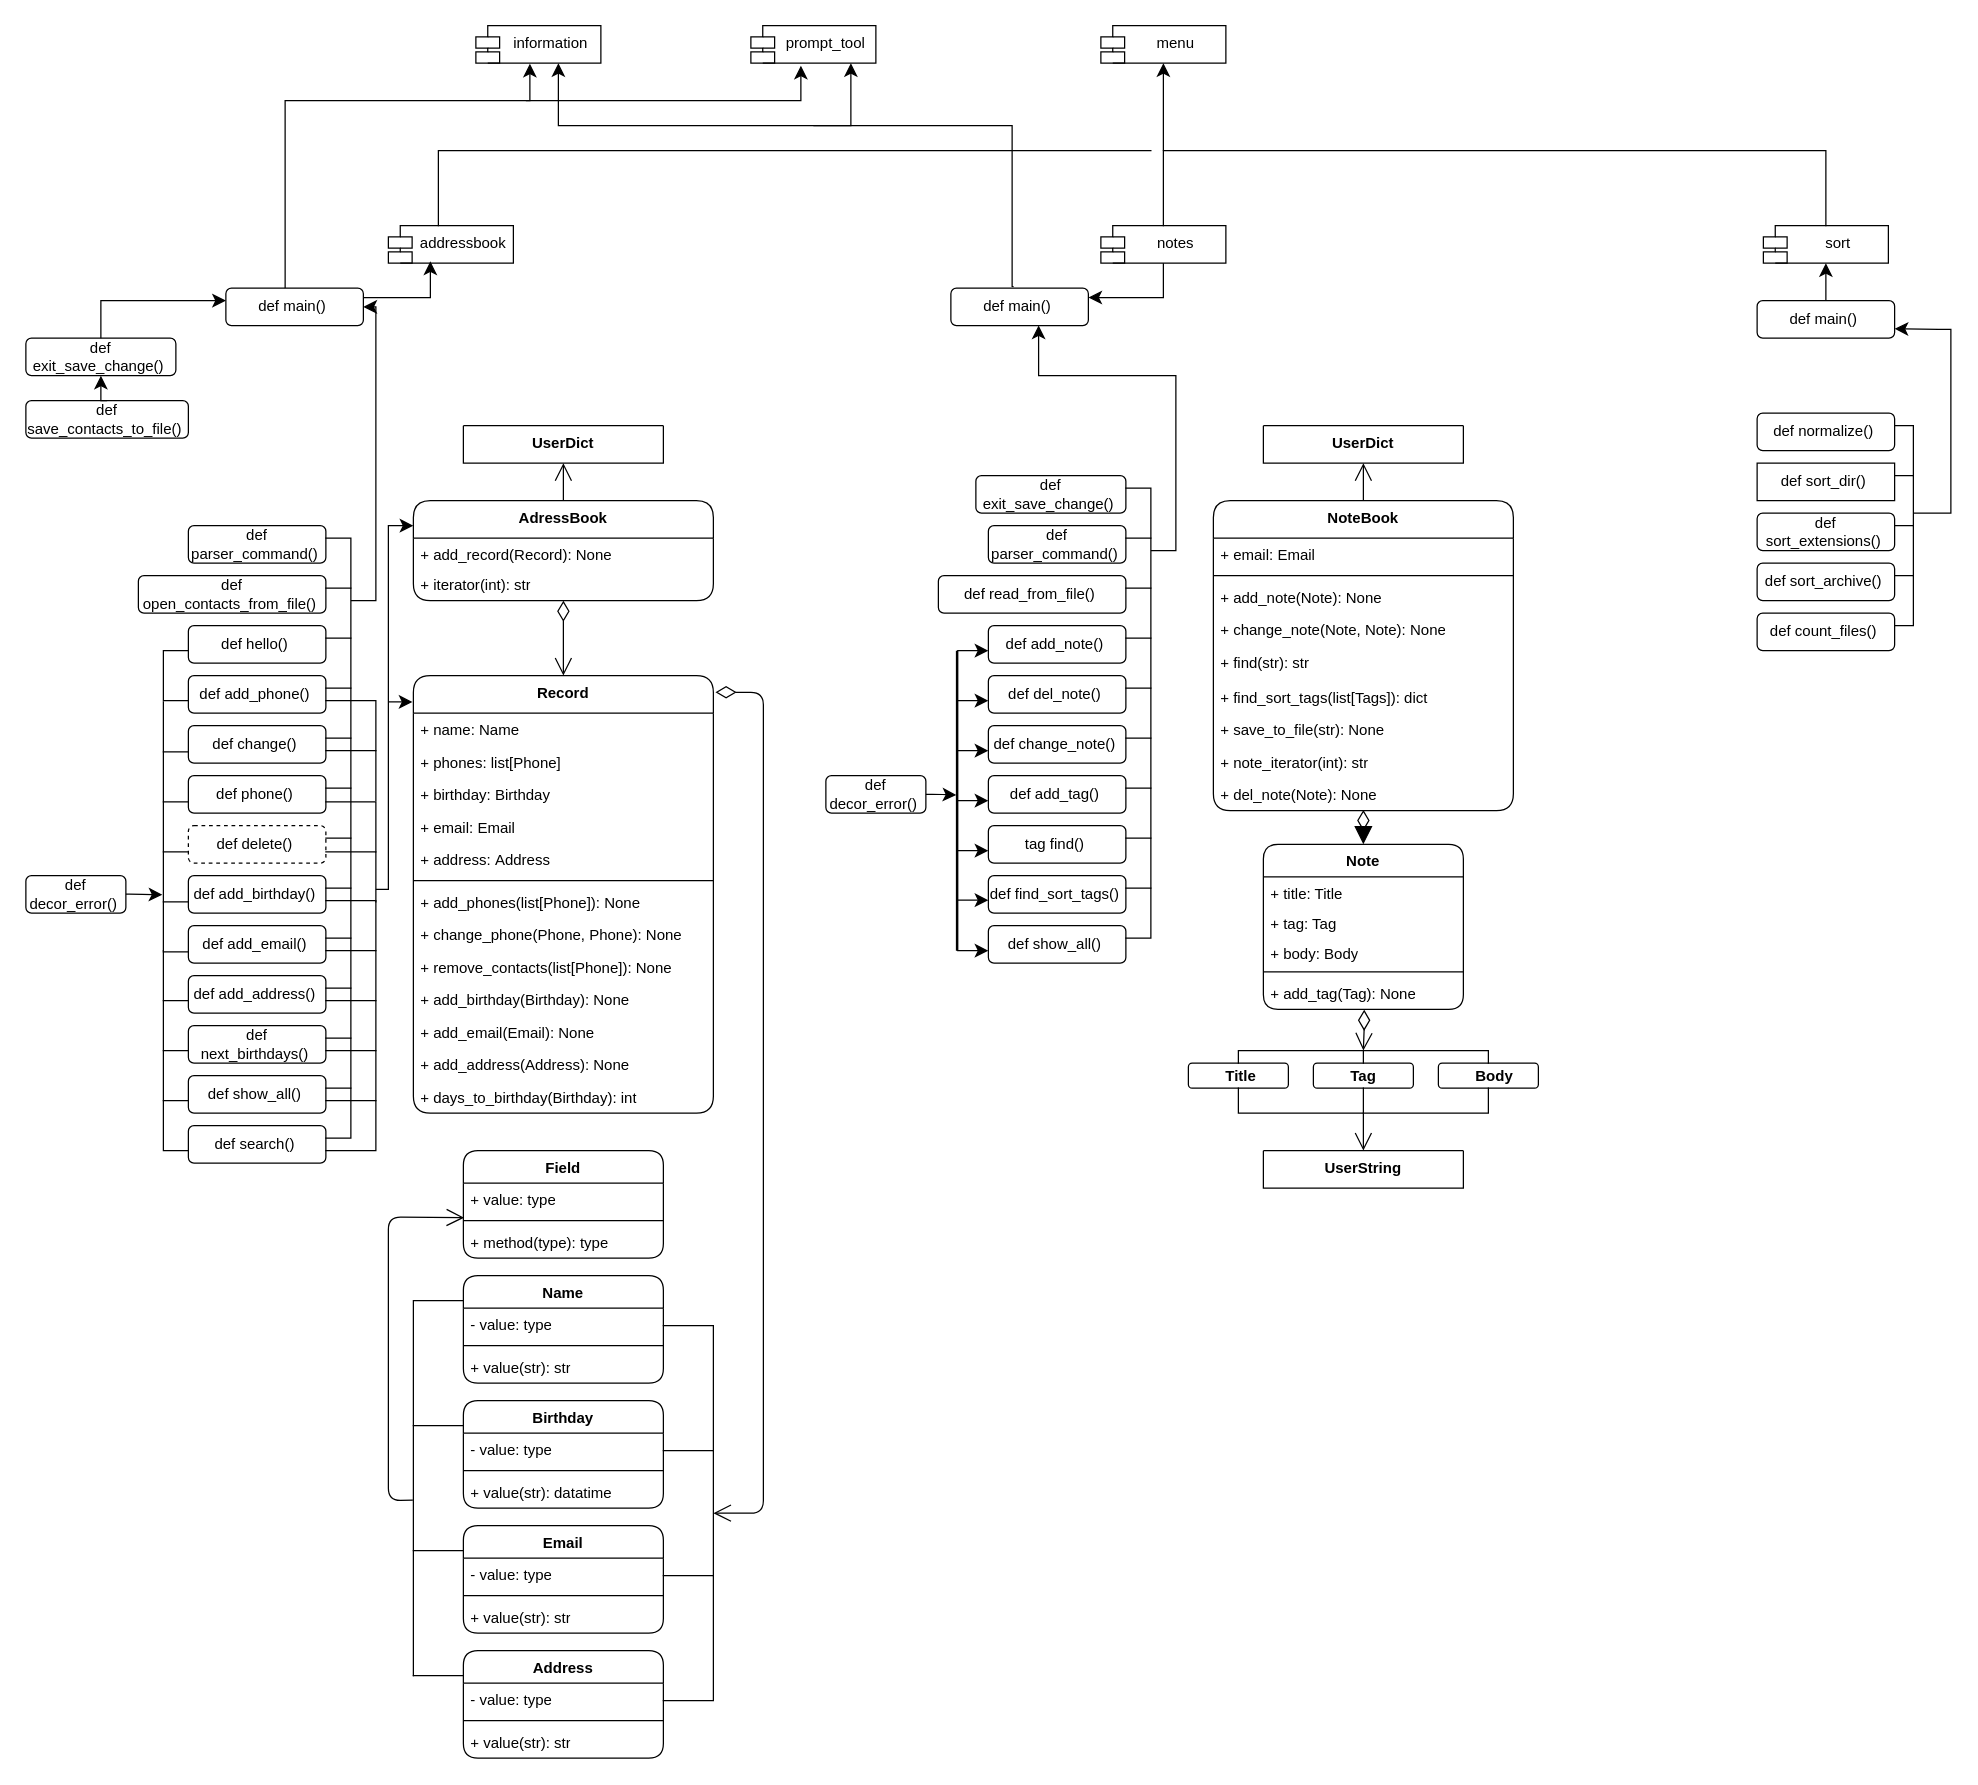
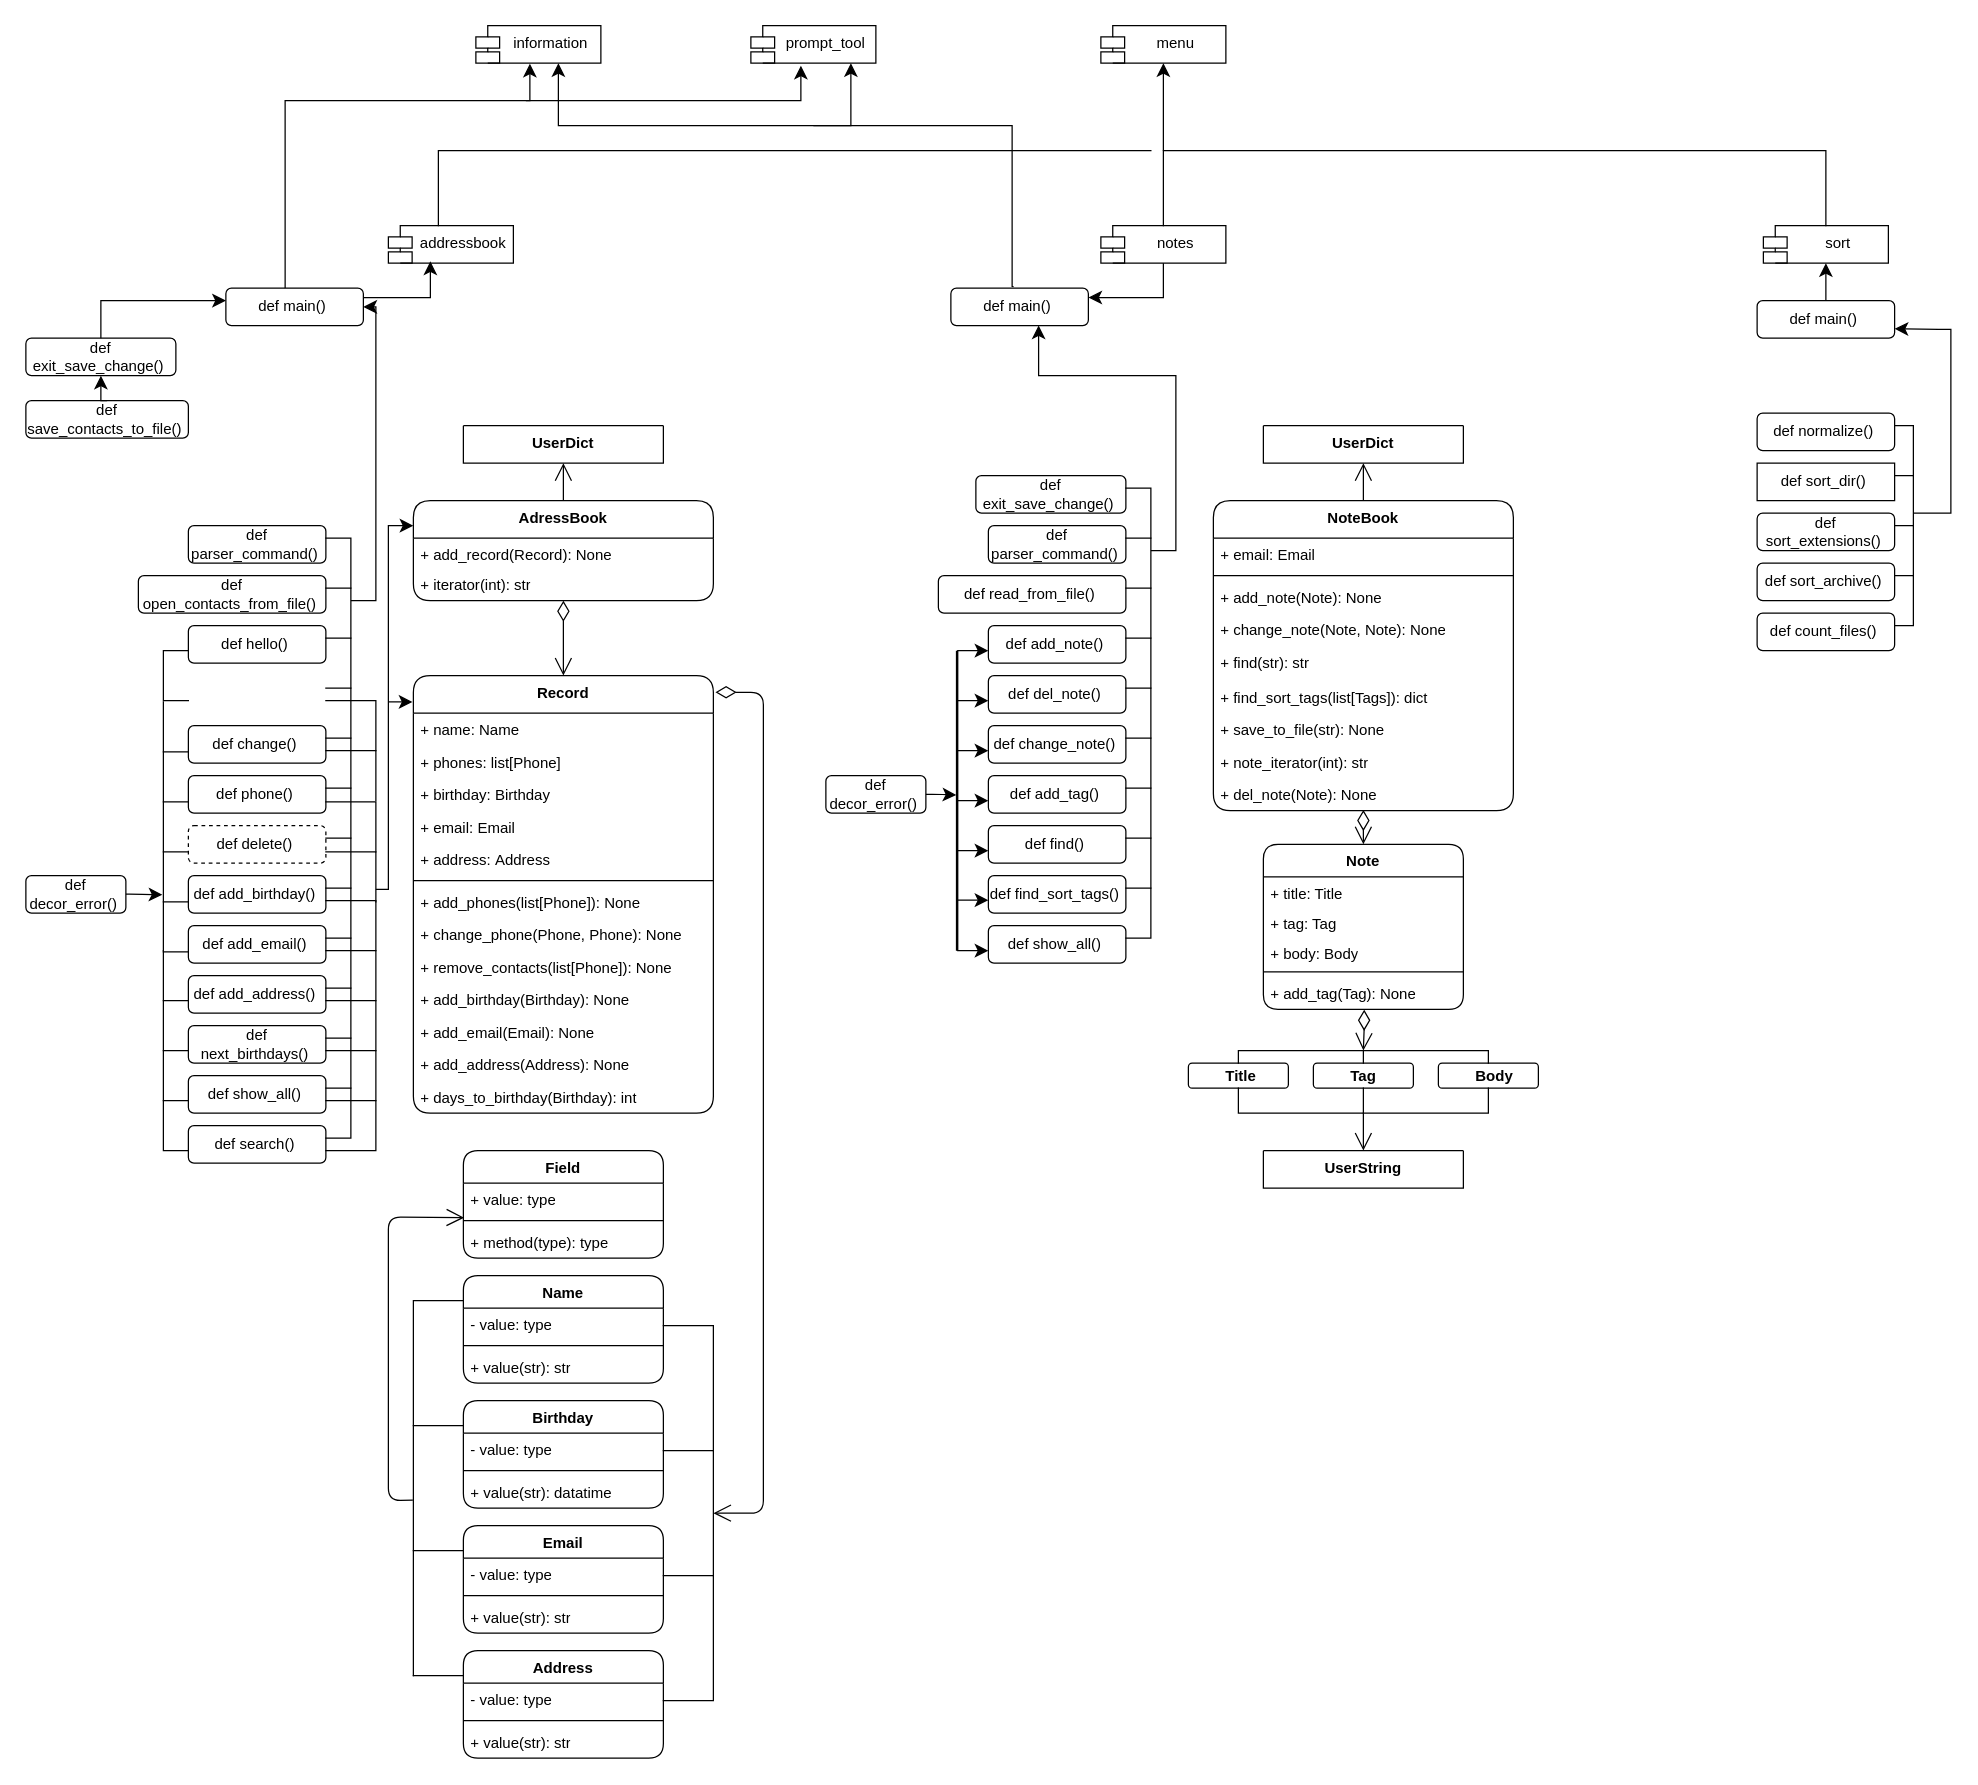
node "def add_phone()": removed
edge "+ del_note(Note): None" -- "Note": arrowhead block -> open
node "tag find()": label "tag find()" -> "def find()"
